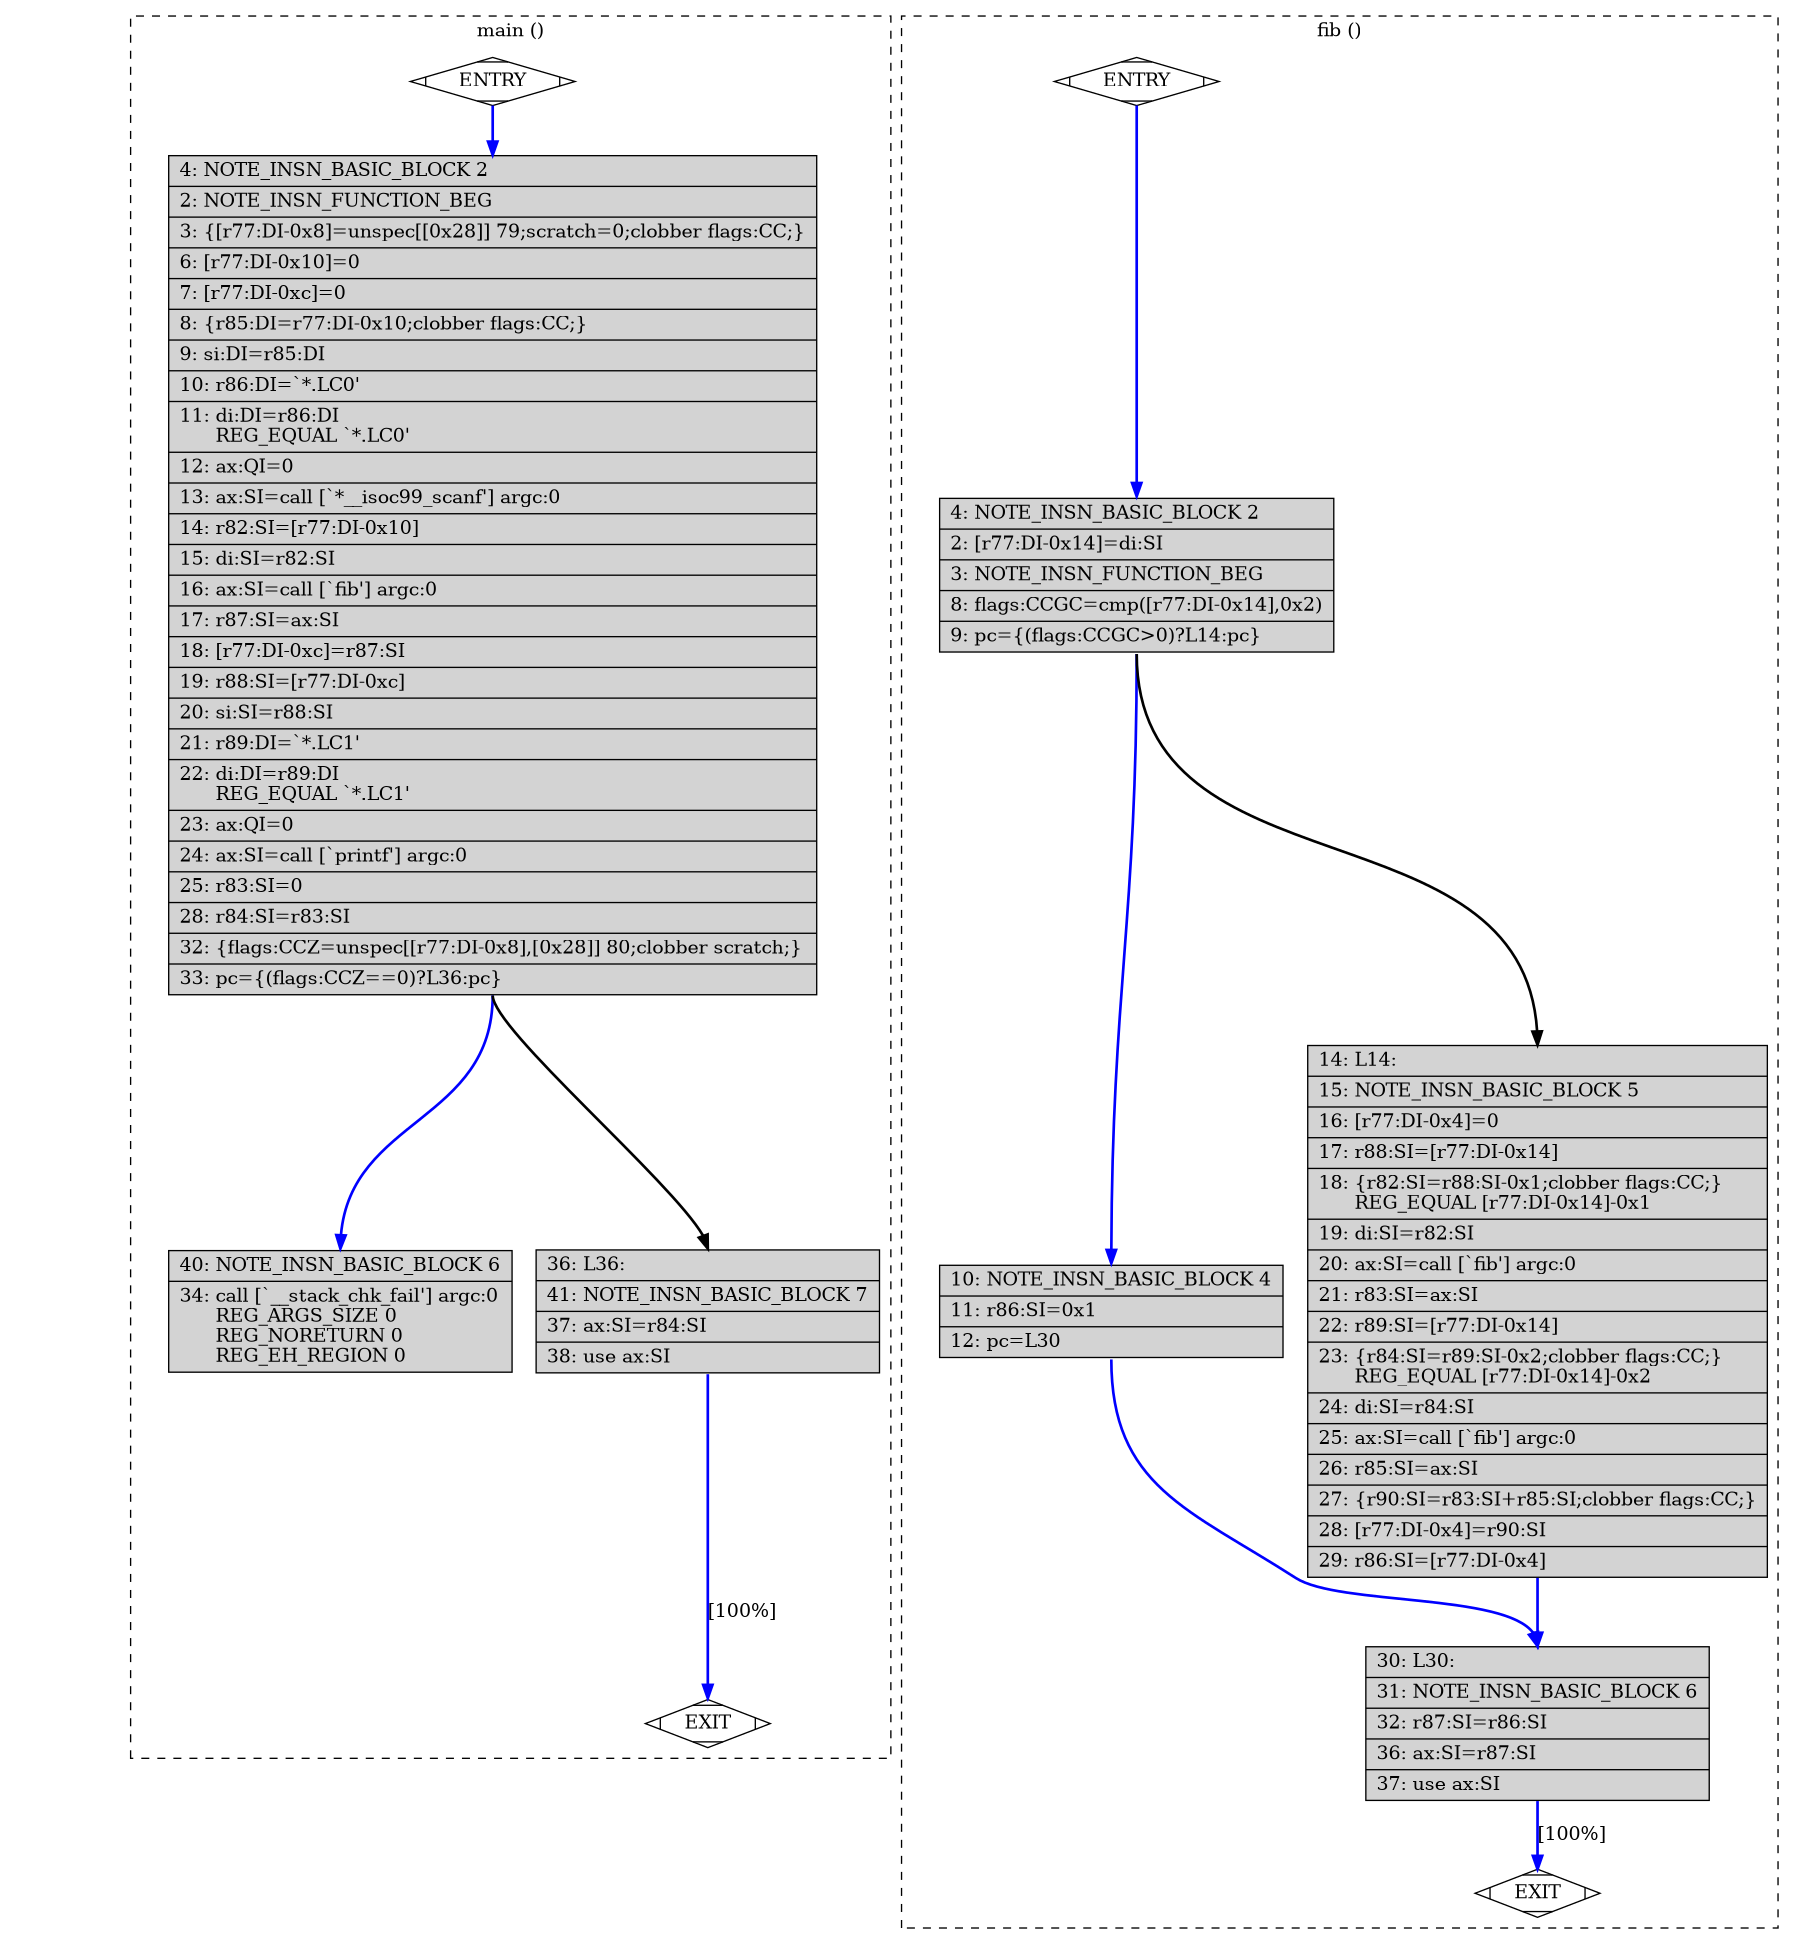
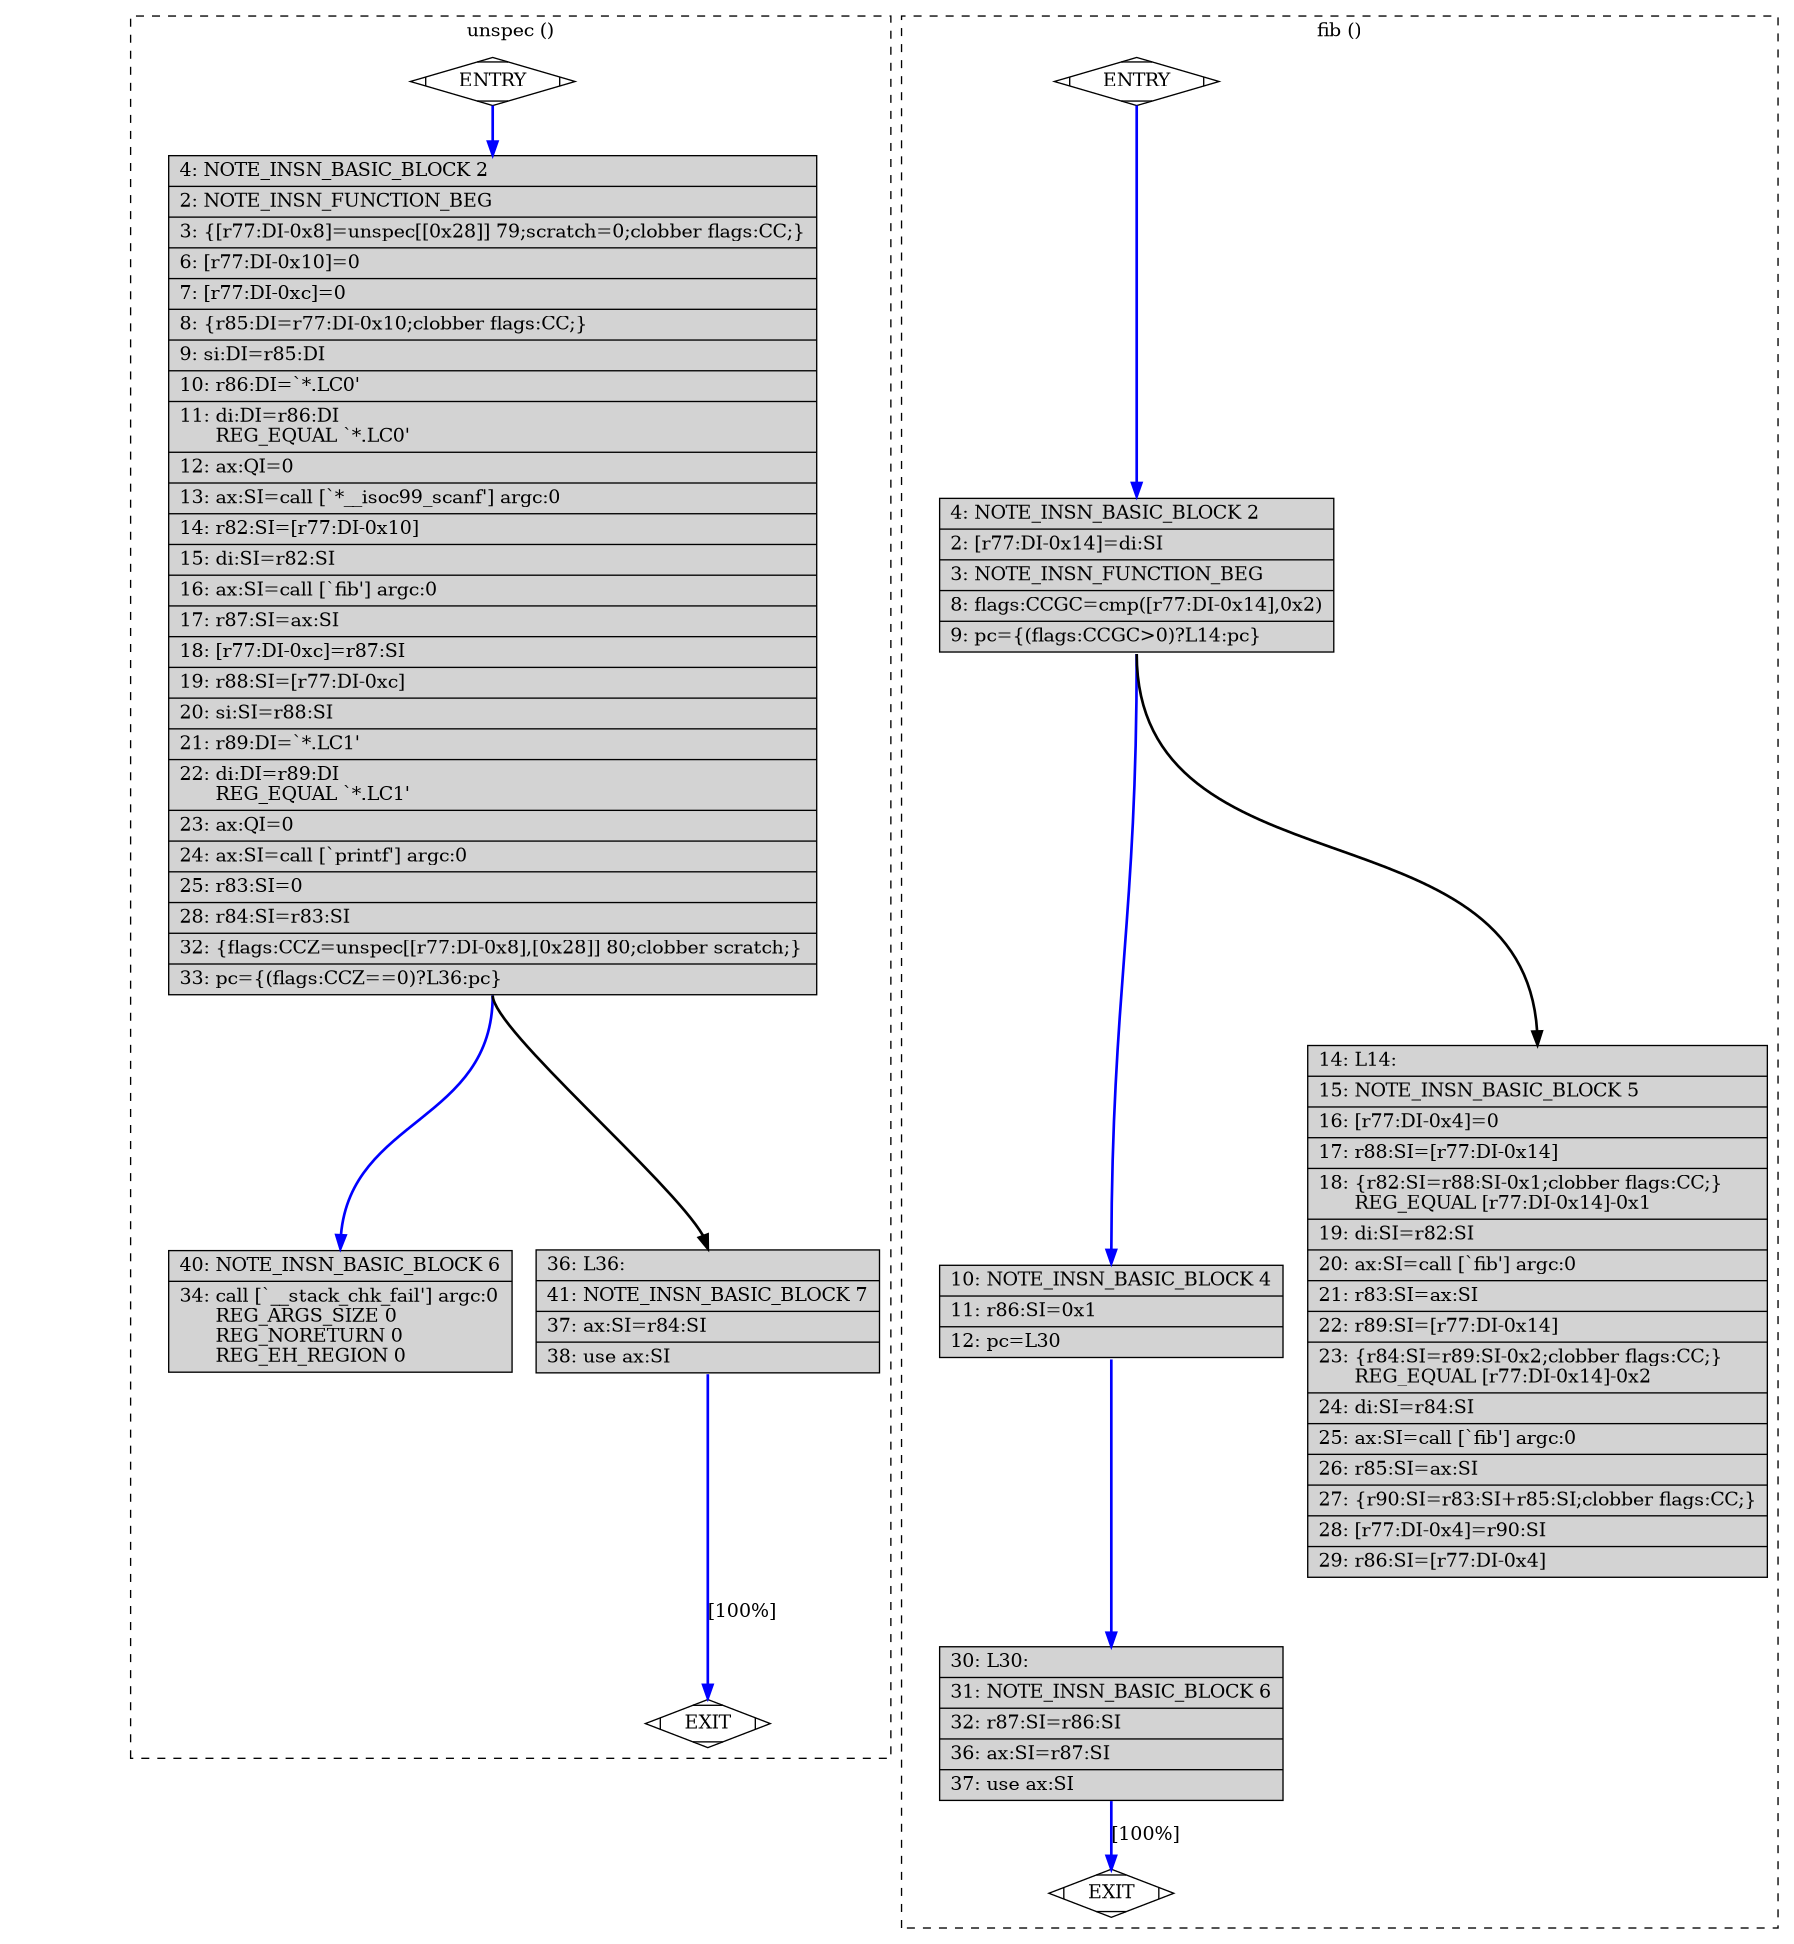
cluster "main ()": label "main ()" -> "unspec ()"
edge "14: L14:" -> "30: L30:": removed
